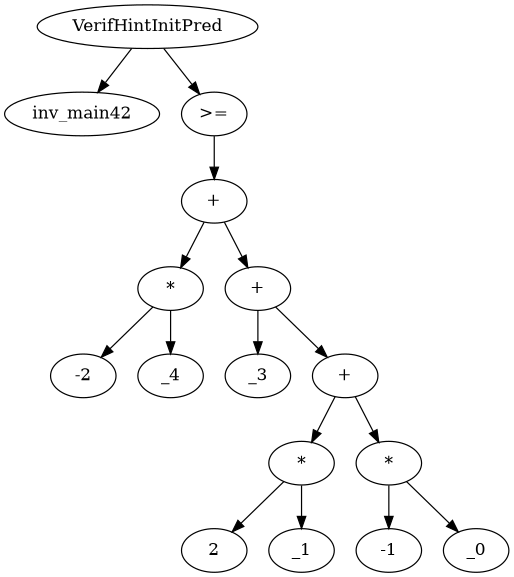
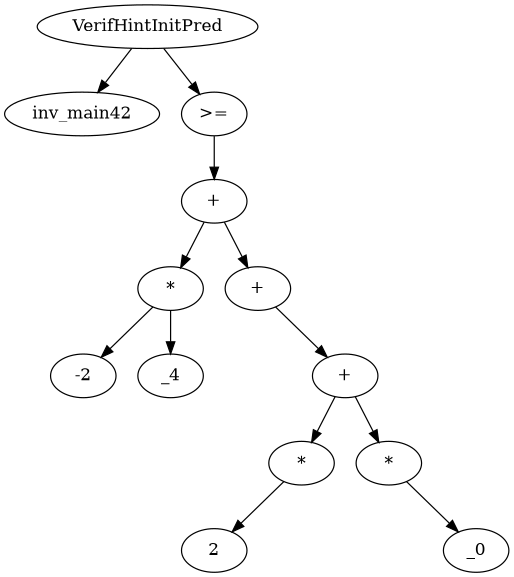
node "_3": removed
node "_1": removed
node "-1": removed
